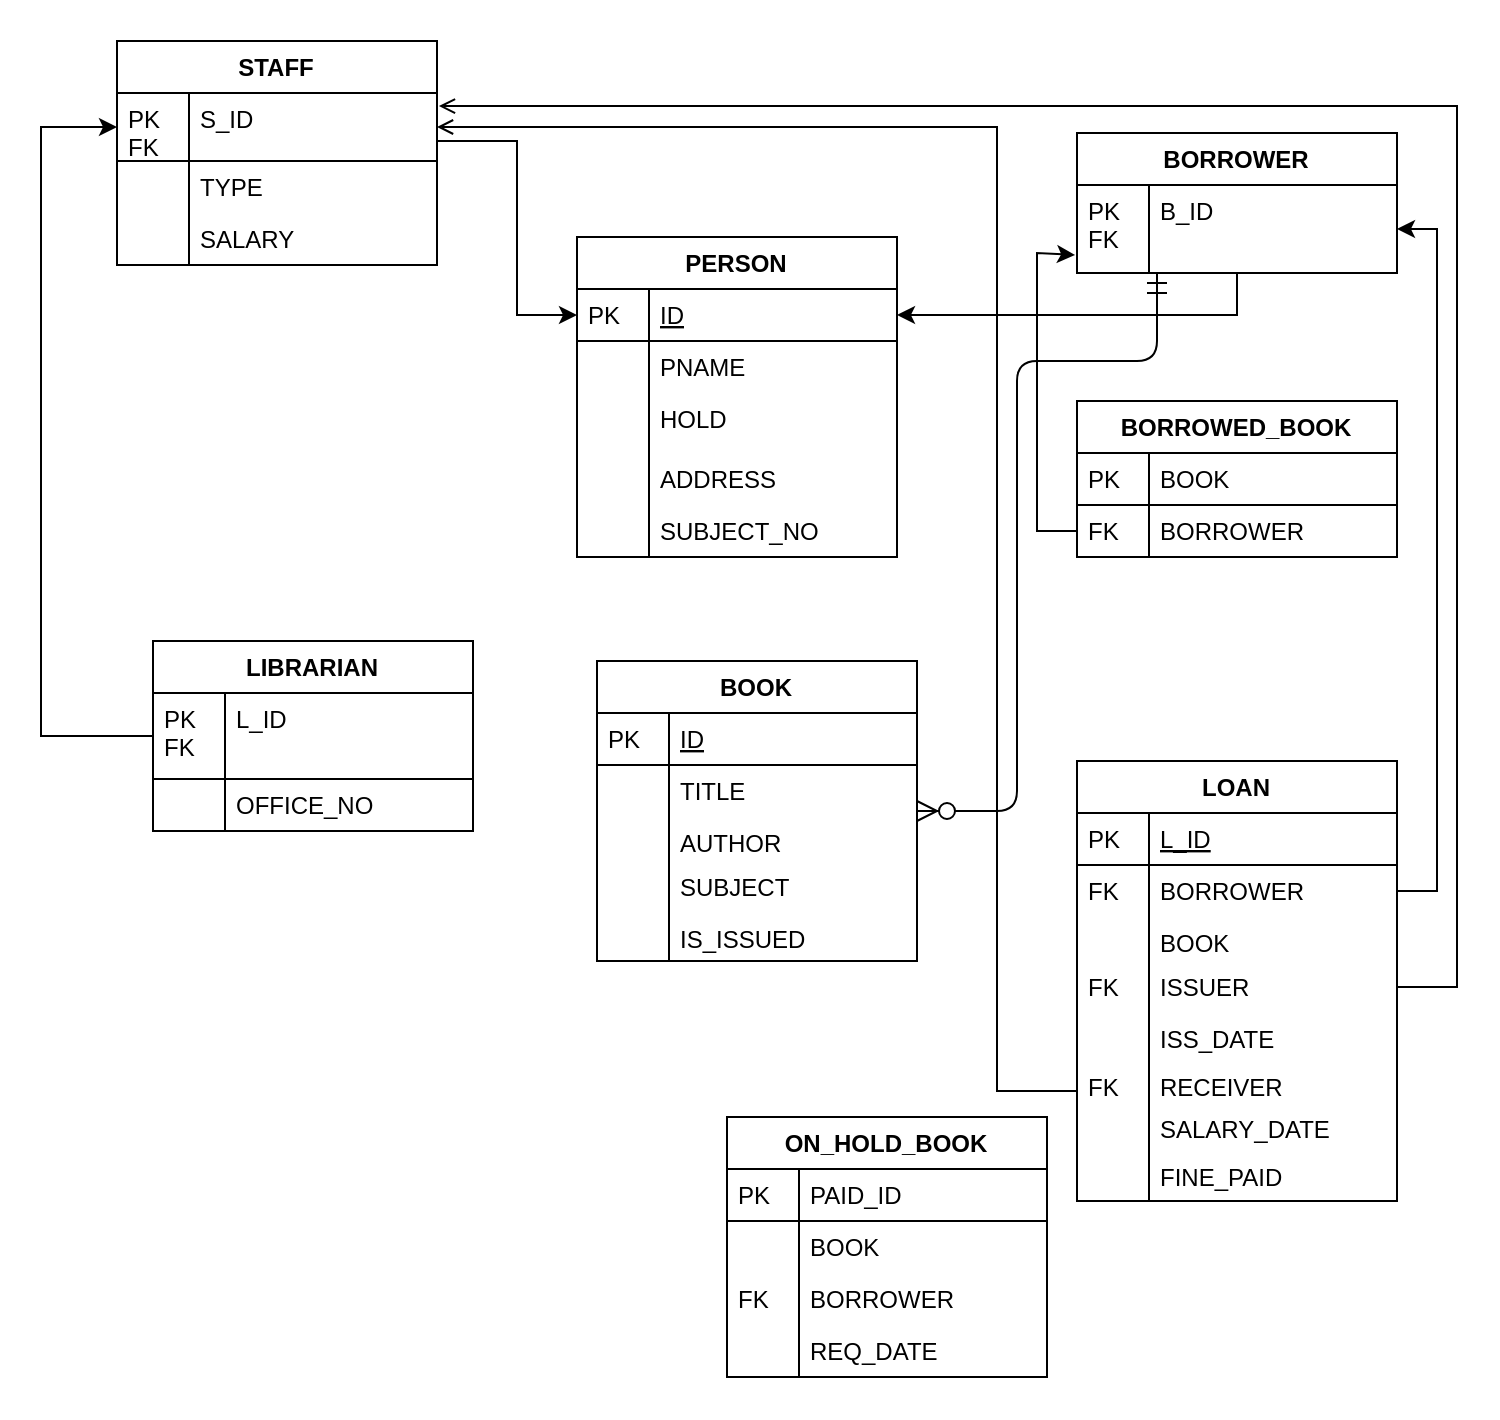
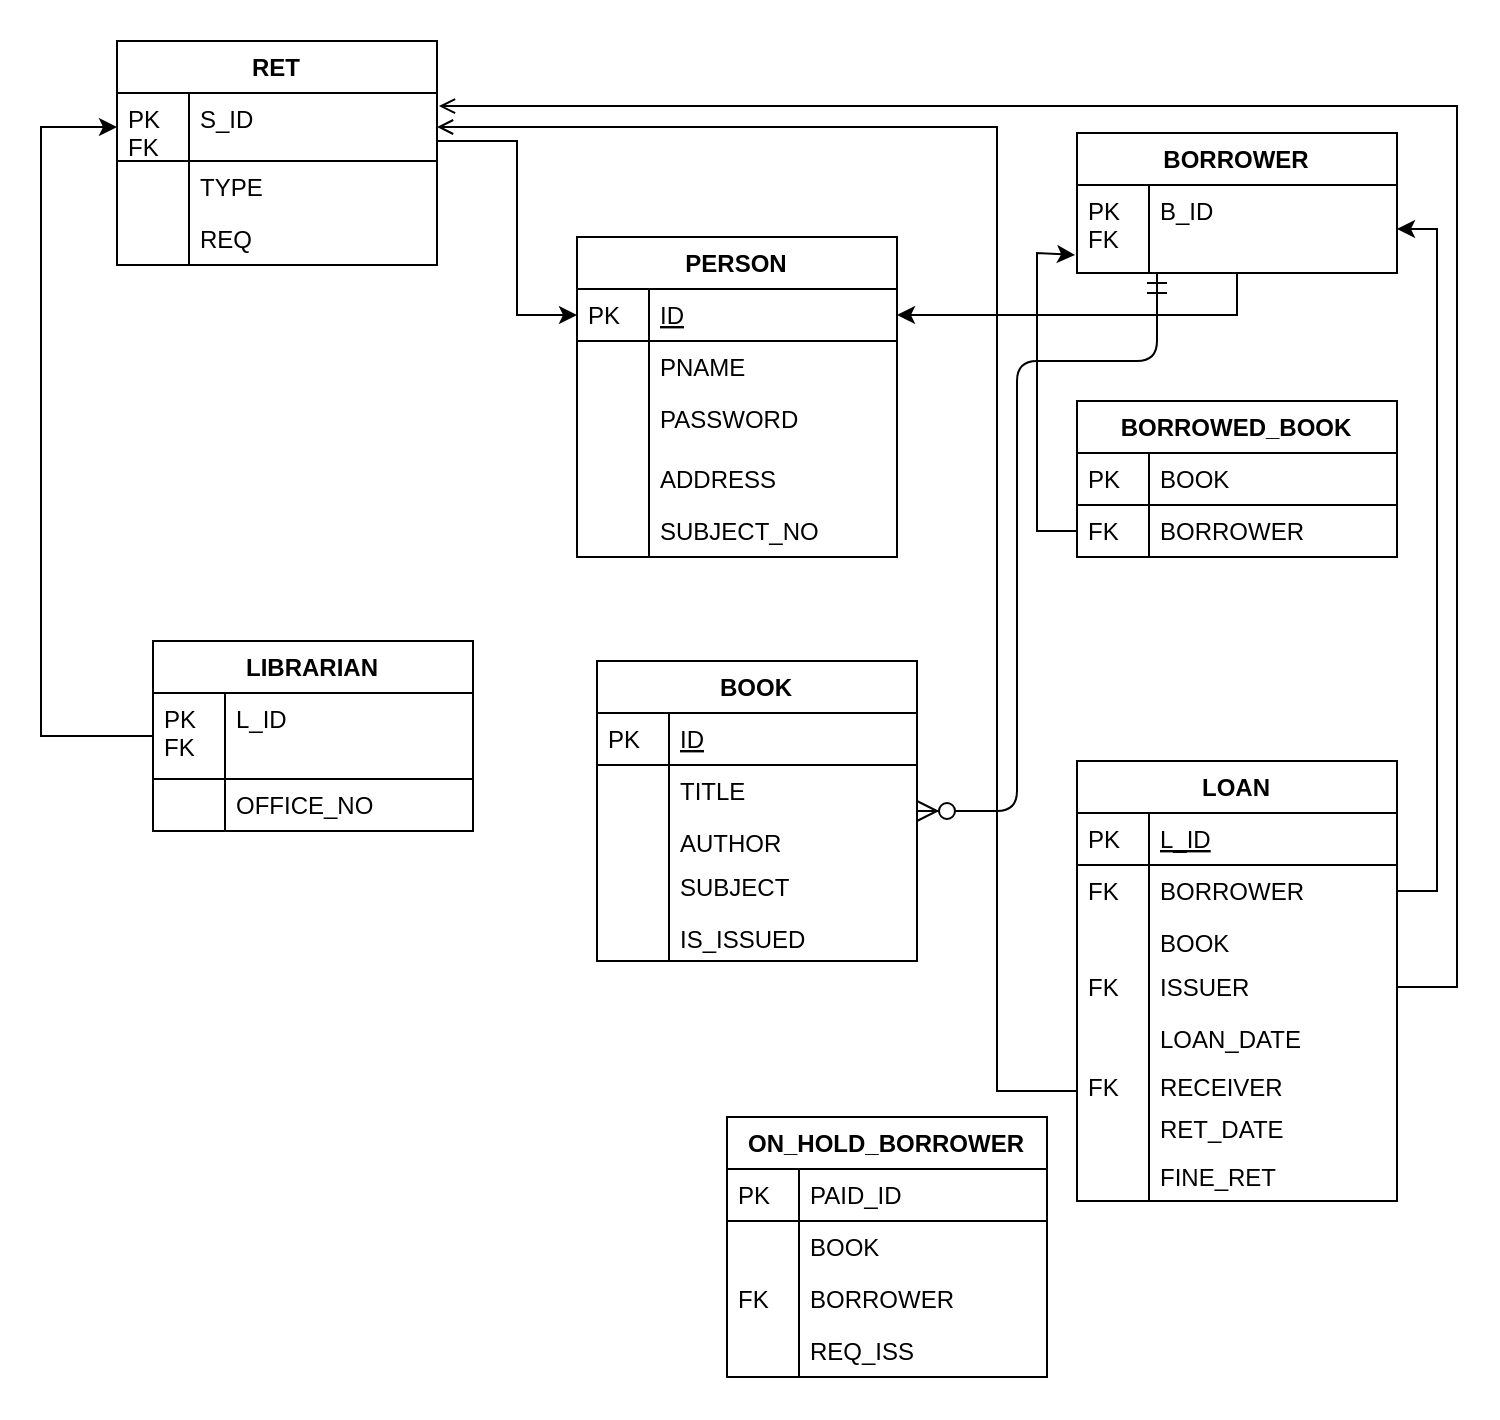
node "STAFF": label "STAFF" -> "RET"
node "SALARY": label "SALARY" -> "REQ"
node "HOLD": label "HOLD" -> "PASSWORD"
node "ISS_DATE": label "ISS_DATE" -> "LOAN_DATE"
node "SALARY_DATE": label "SALARY_DATE" -> "RET_DATE"
node "ON_HOLD_BOOK": label "ON_HOLD_BOOK" -> "ON_HOLD_BORROWER"
node "FINE_PAID": label "FINE_PAID" -> "FINE_RET"
node "REQ_DATE": label "REQ_DATE" -> "REQ_ISS"
